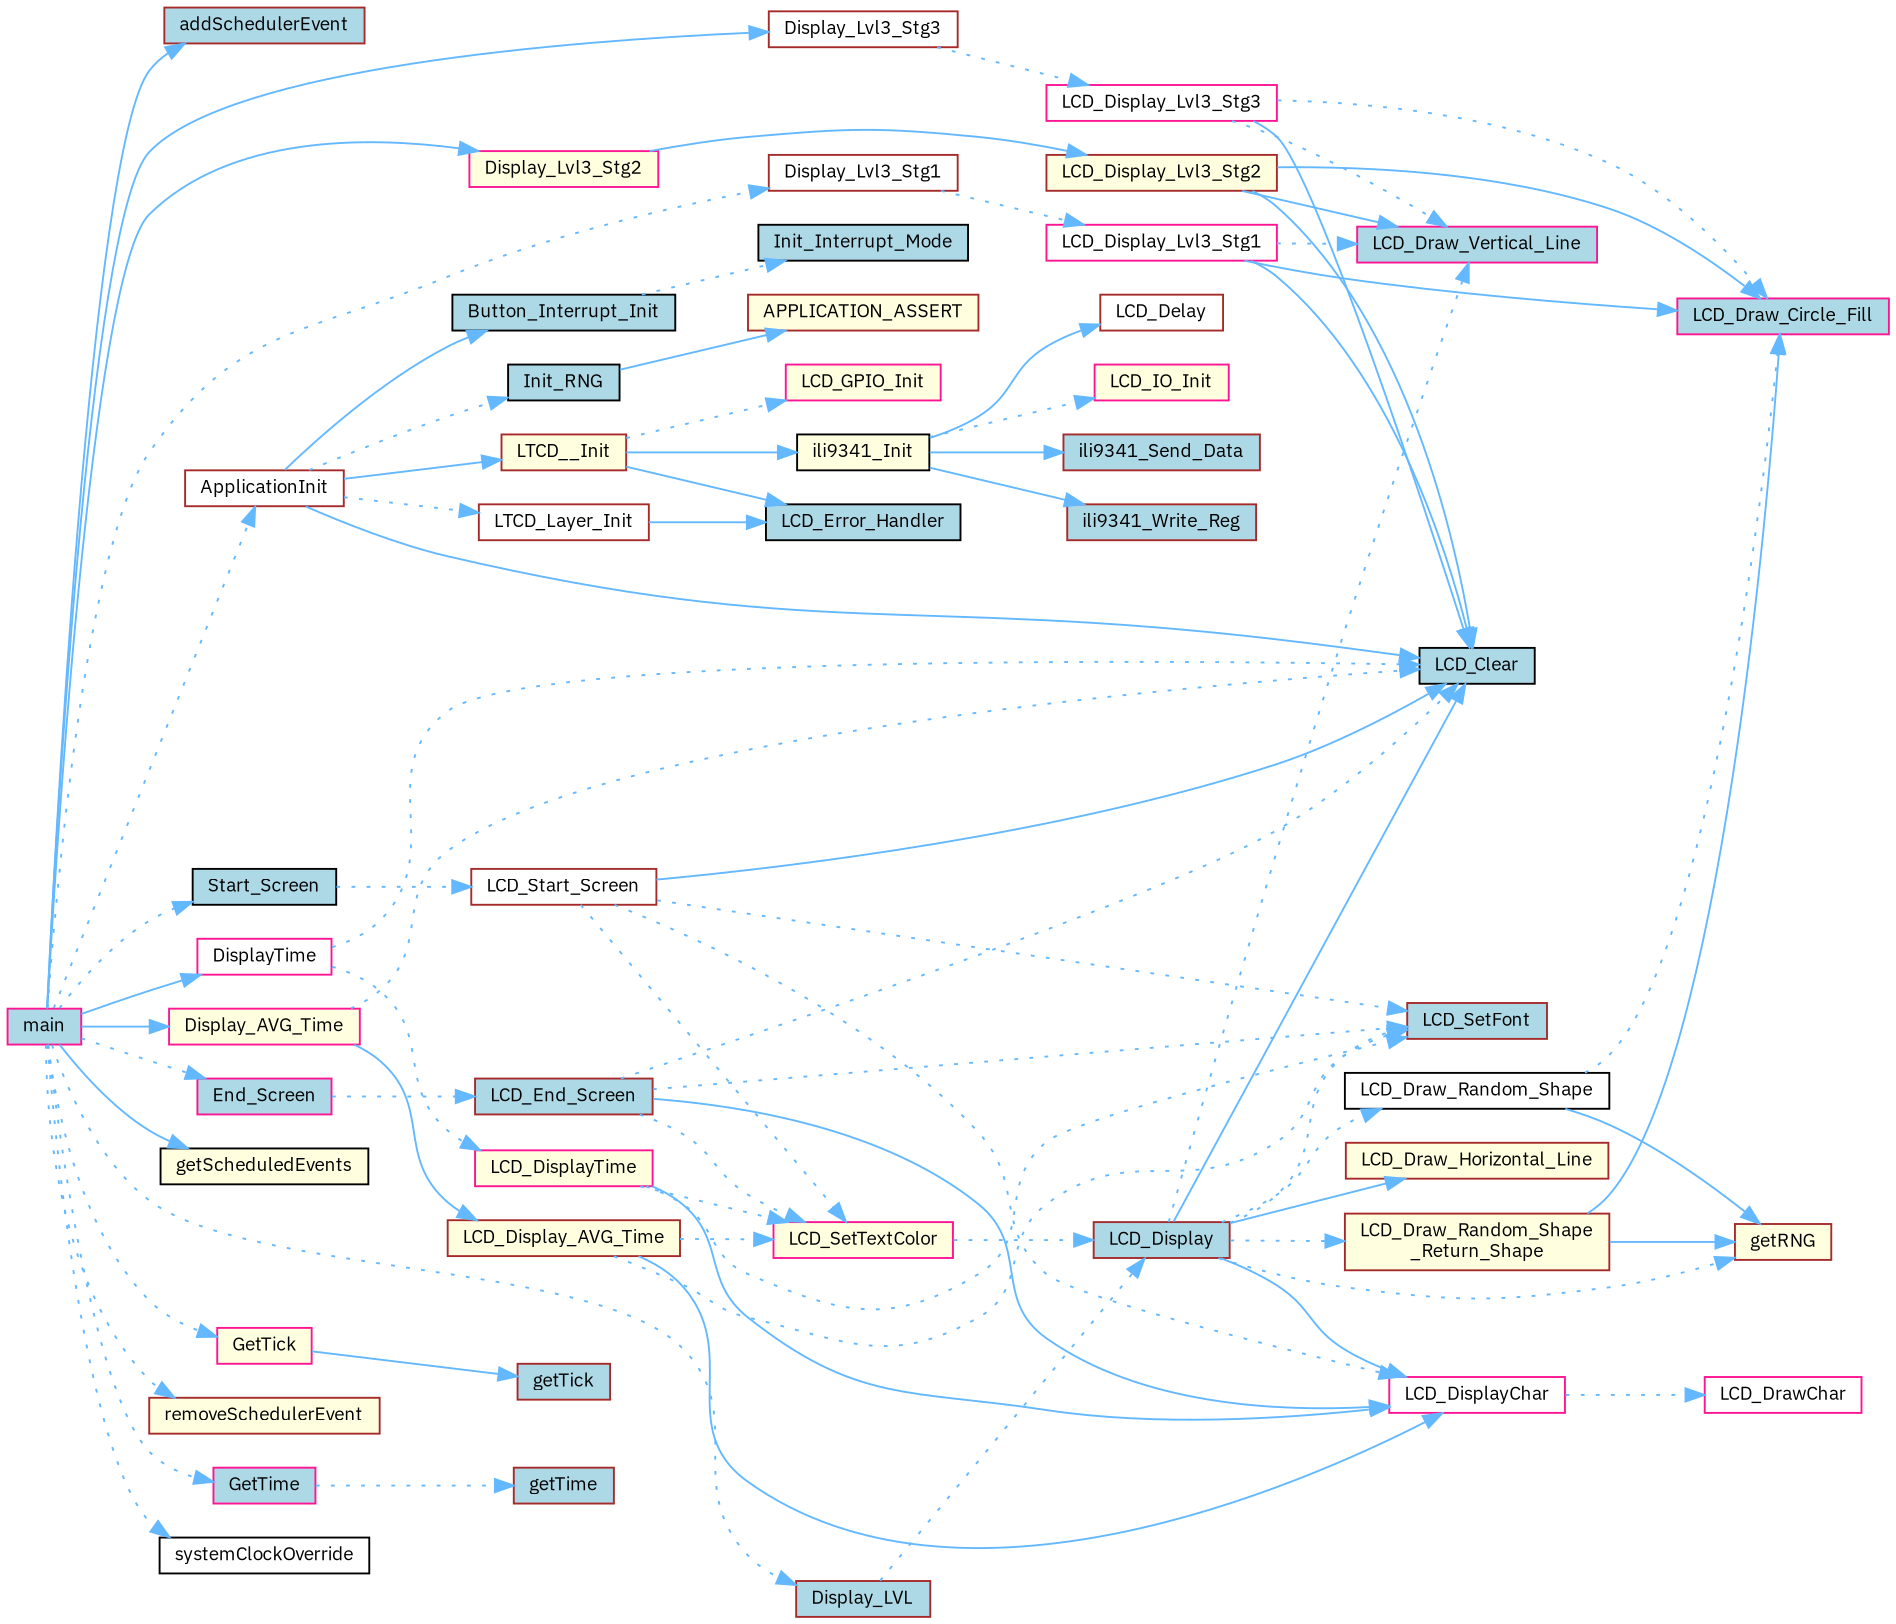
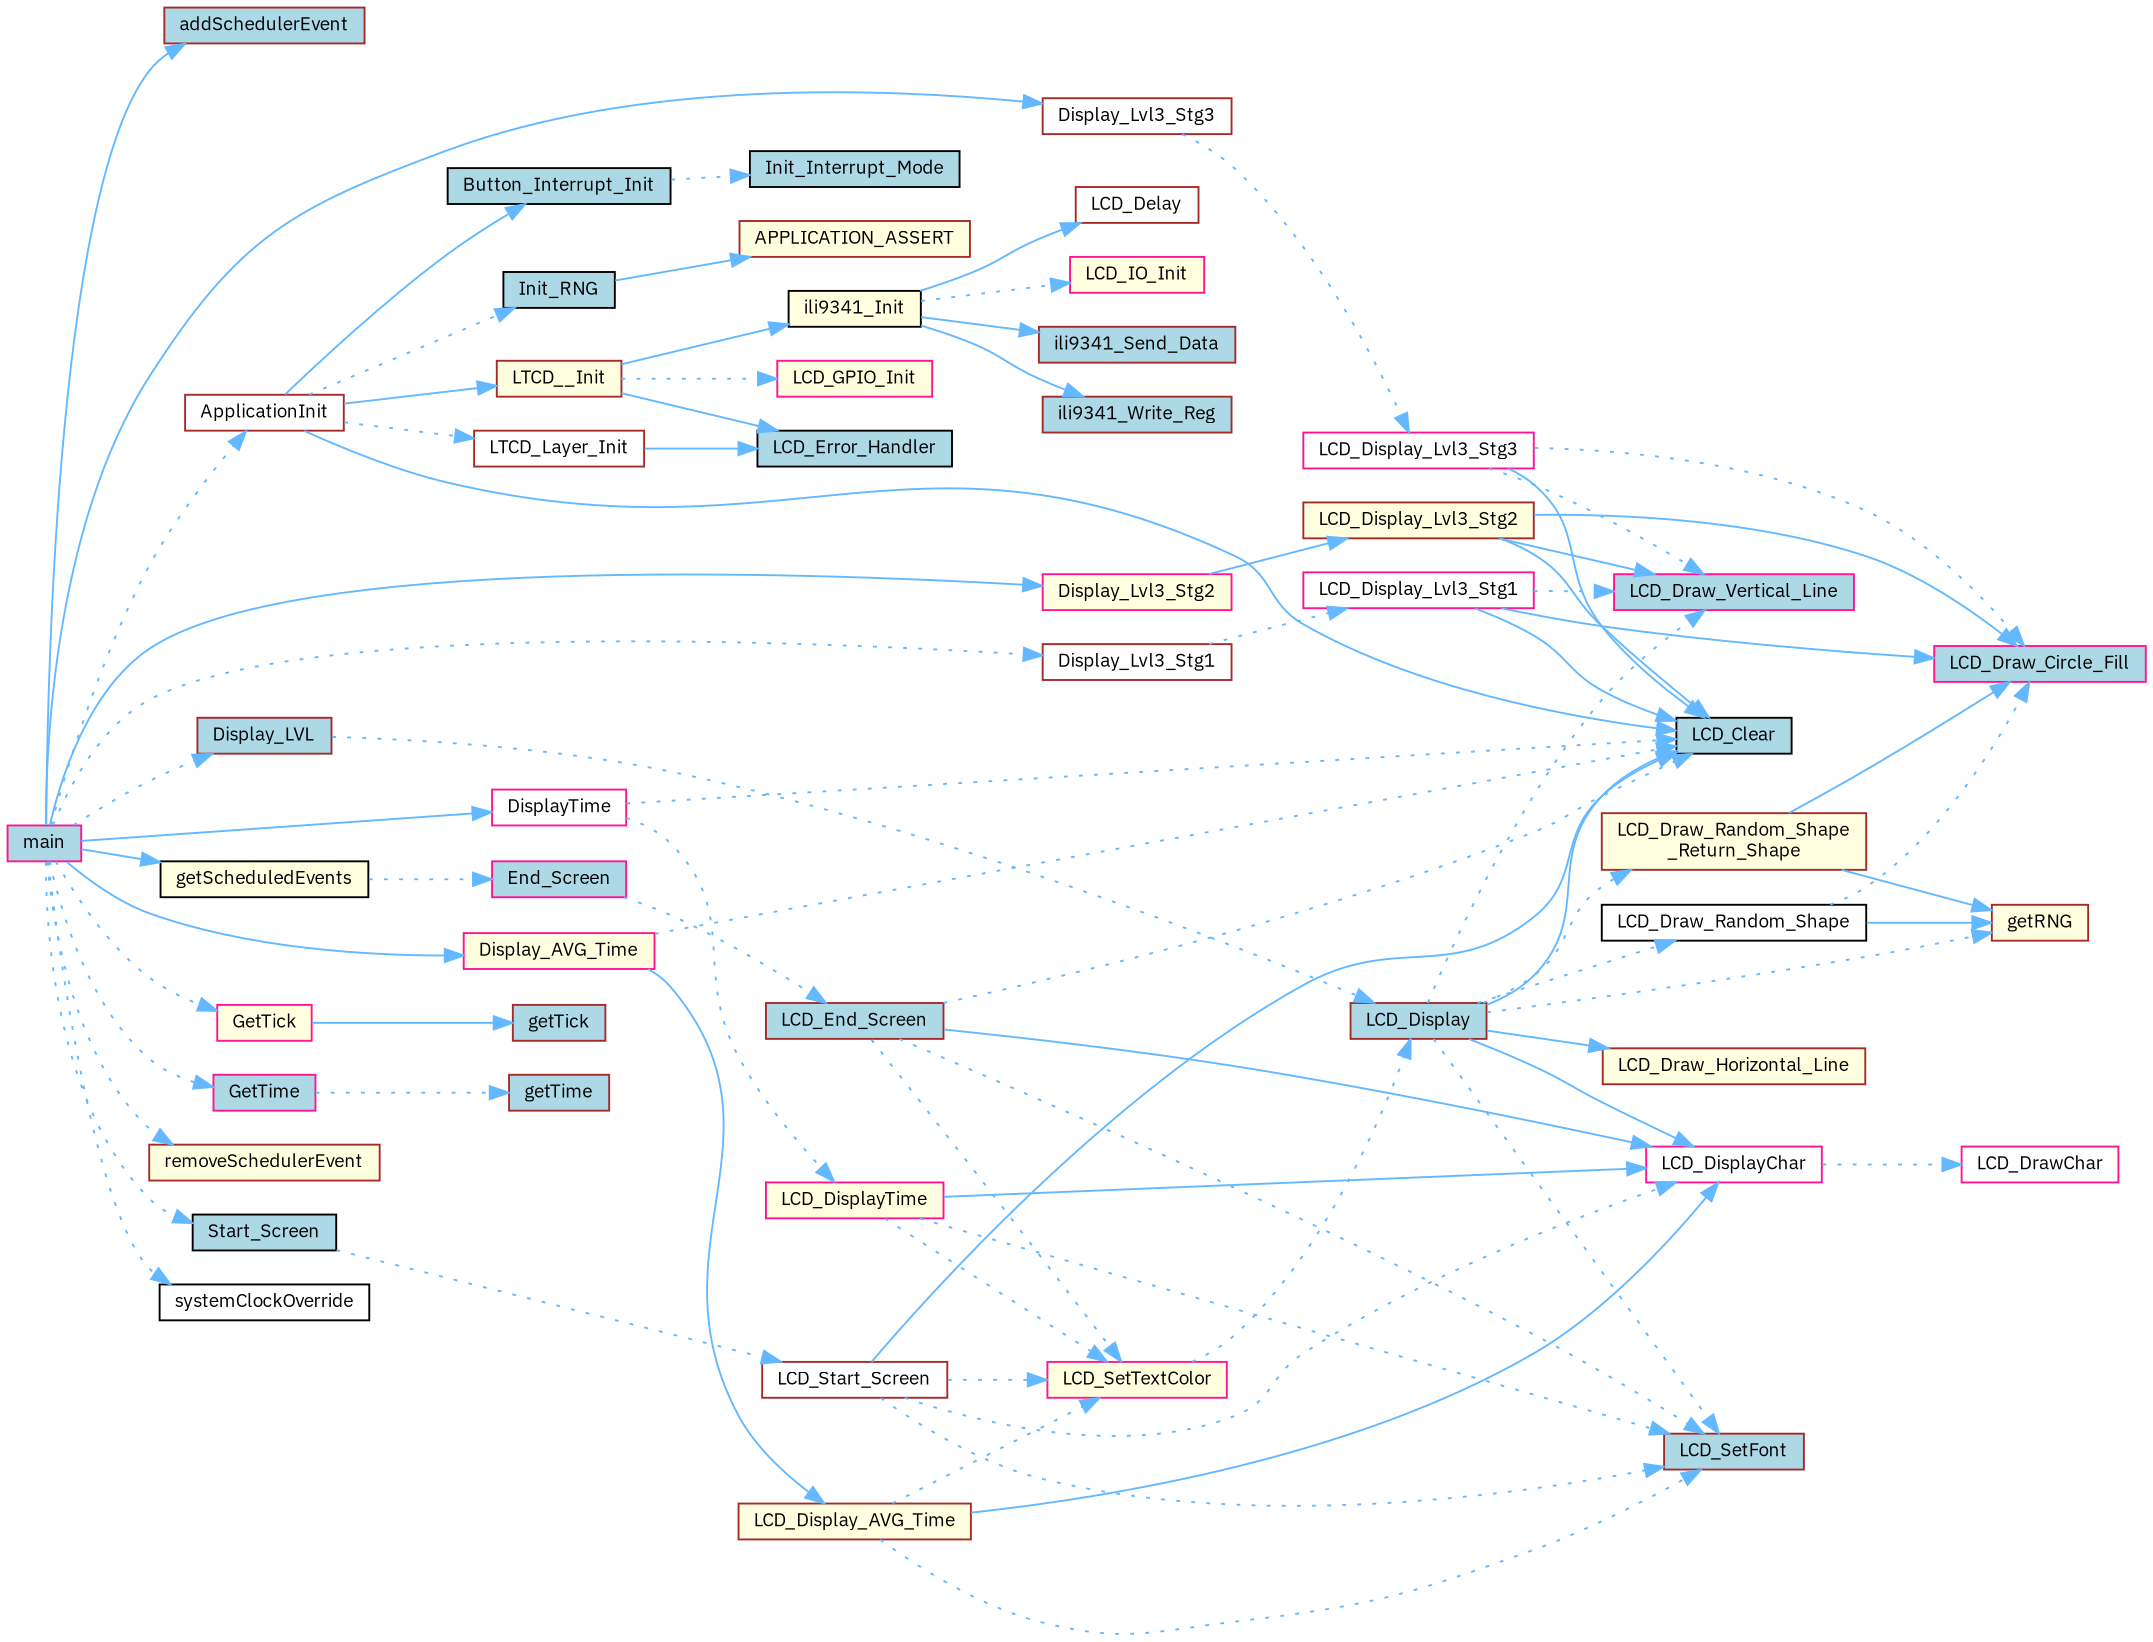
edge "main" -> "End_Screen": now "getScheduledEvents" -> "End_Screen"
